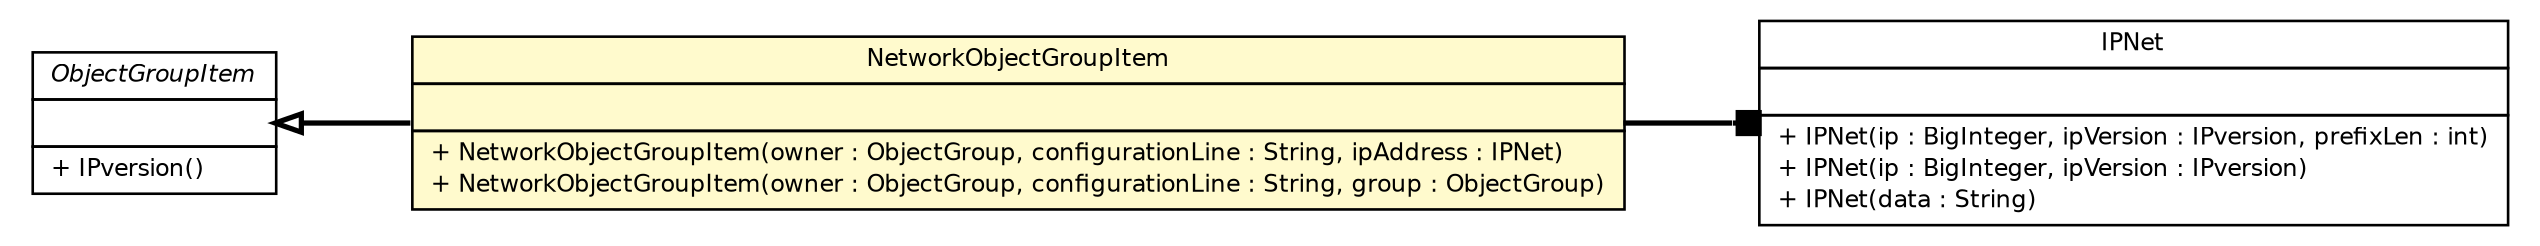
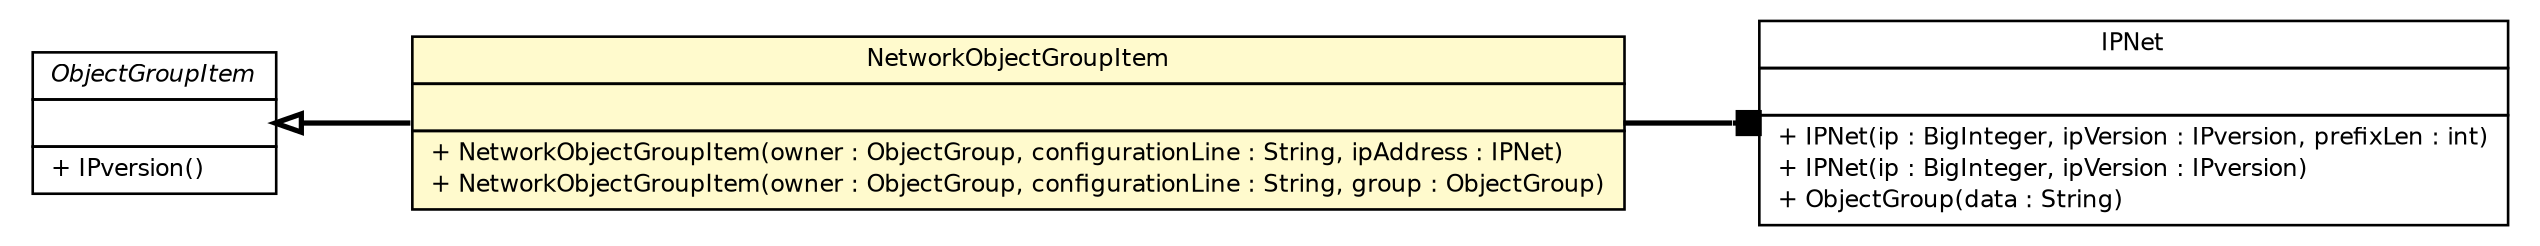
node "IPNet": text "+ IPNet(data : String)" -> "+ ObjectGroup(data : String)"
